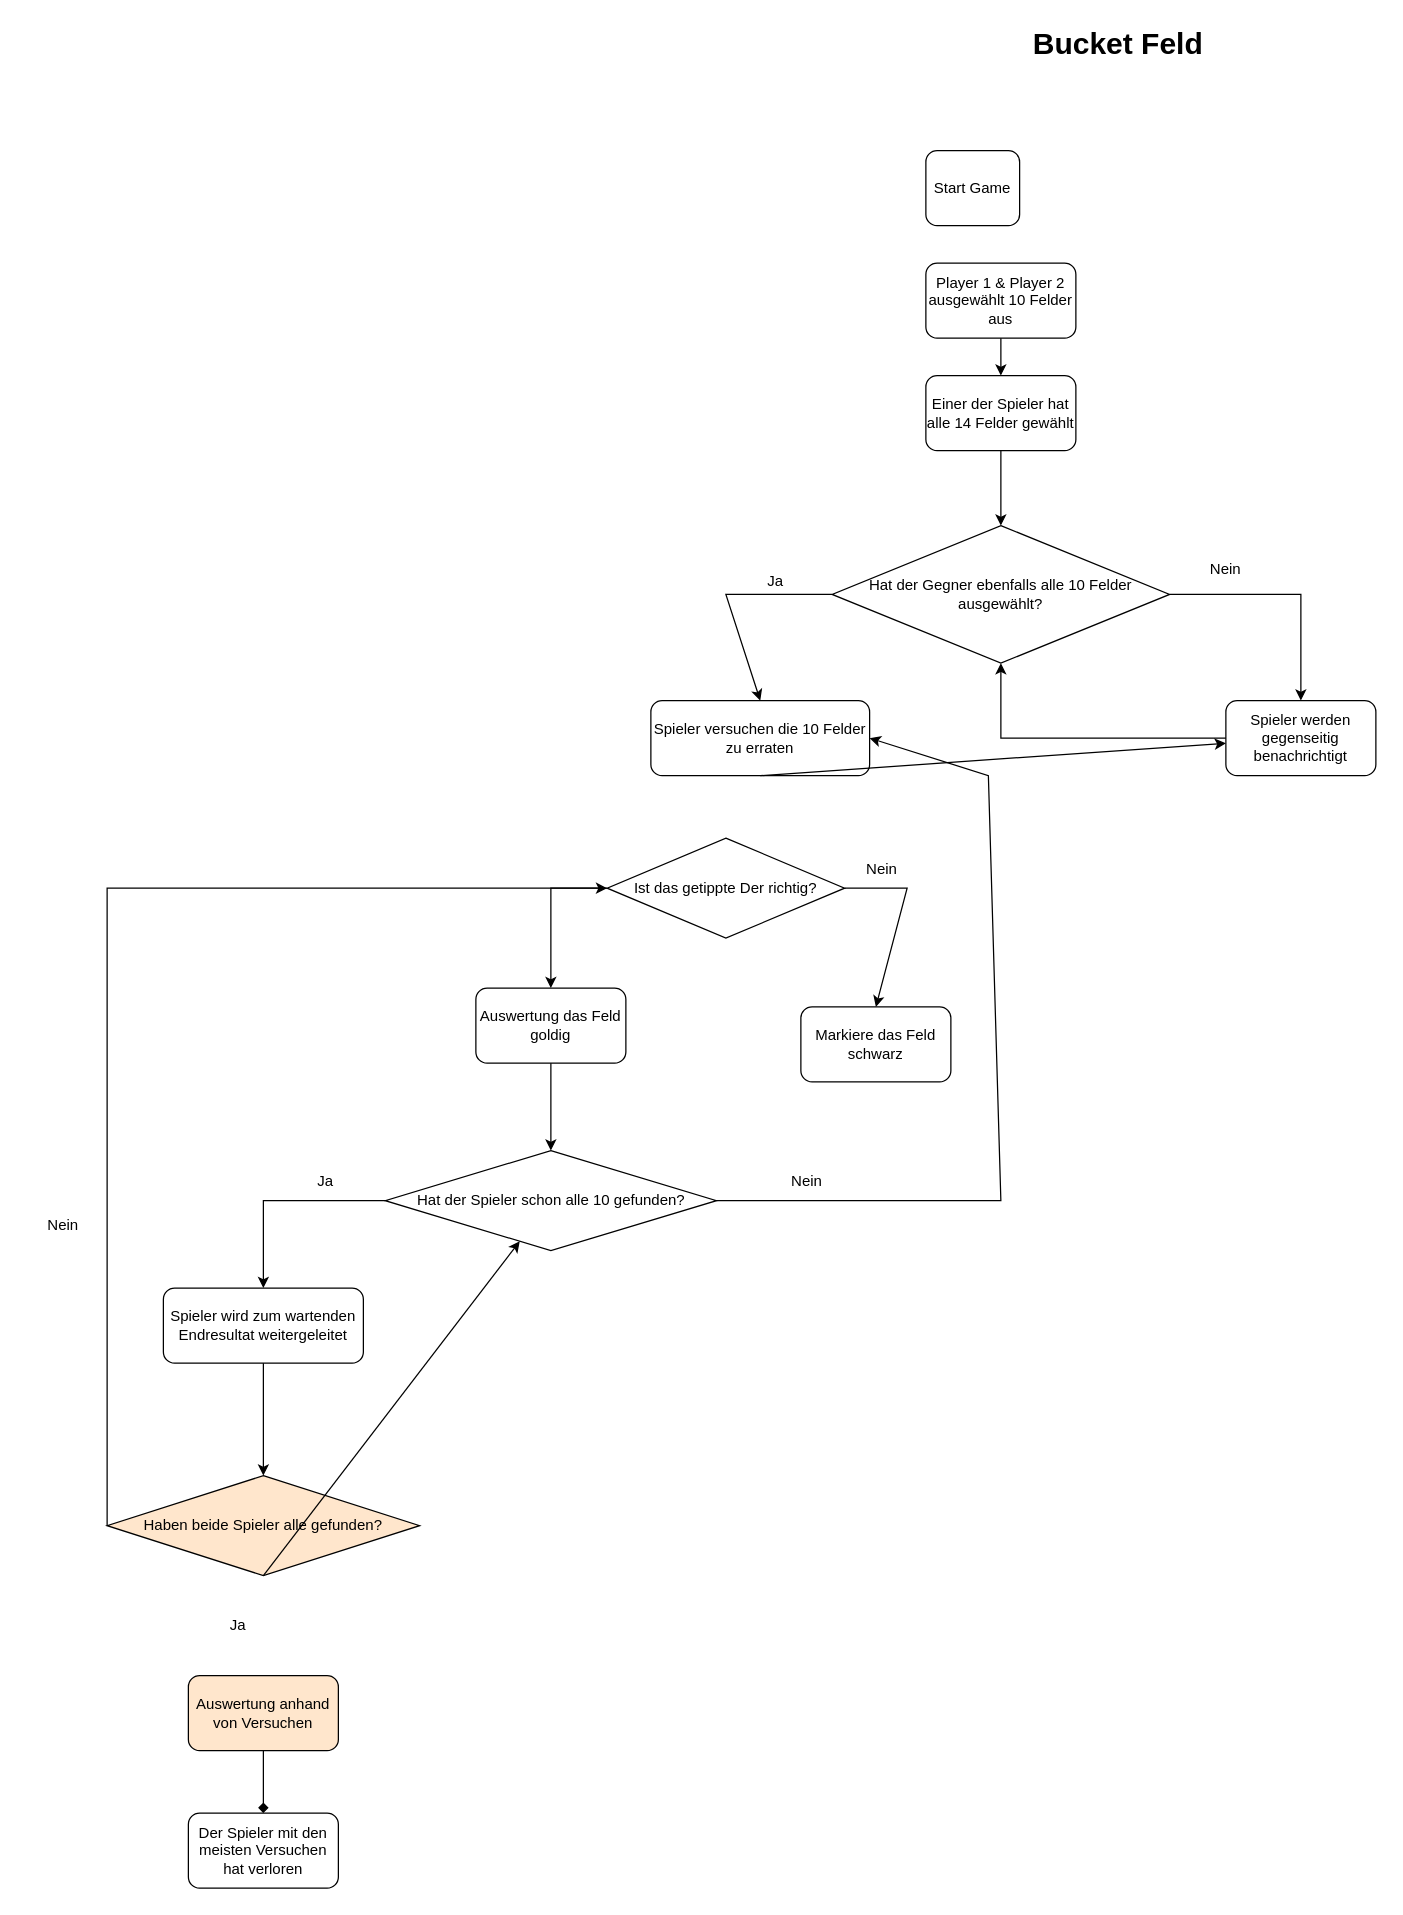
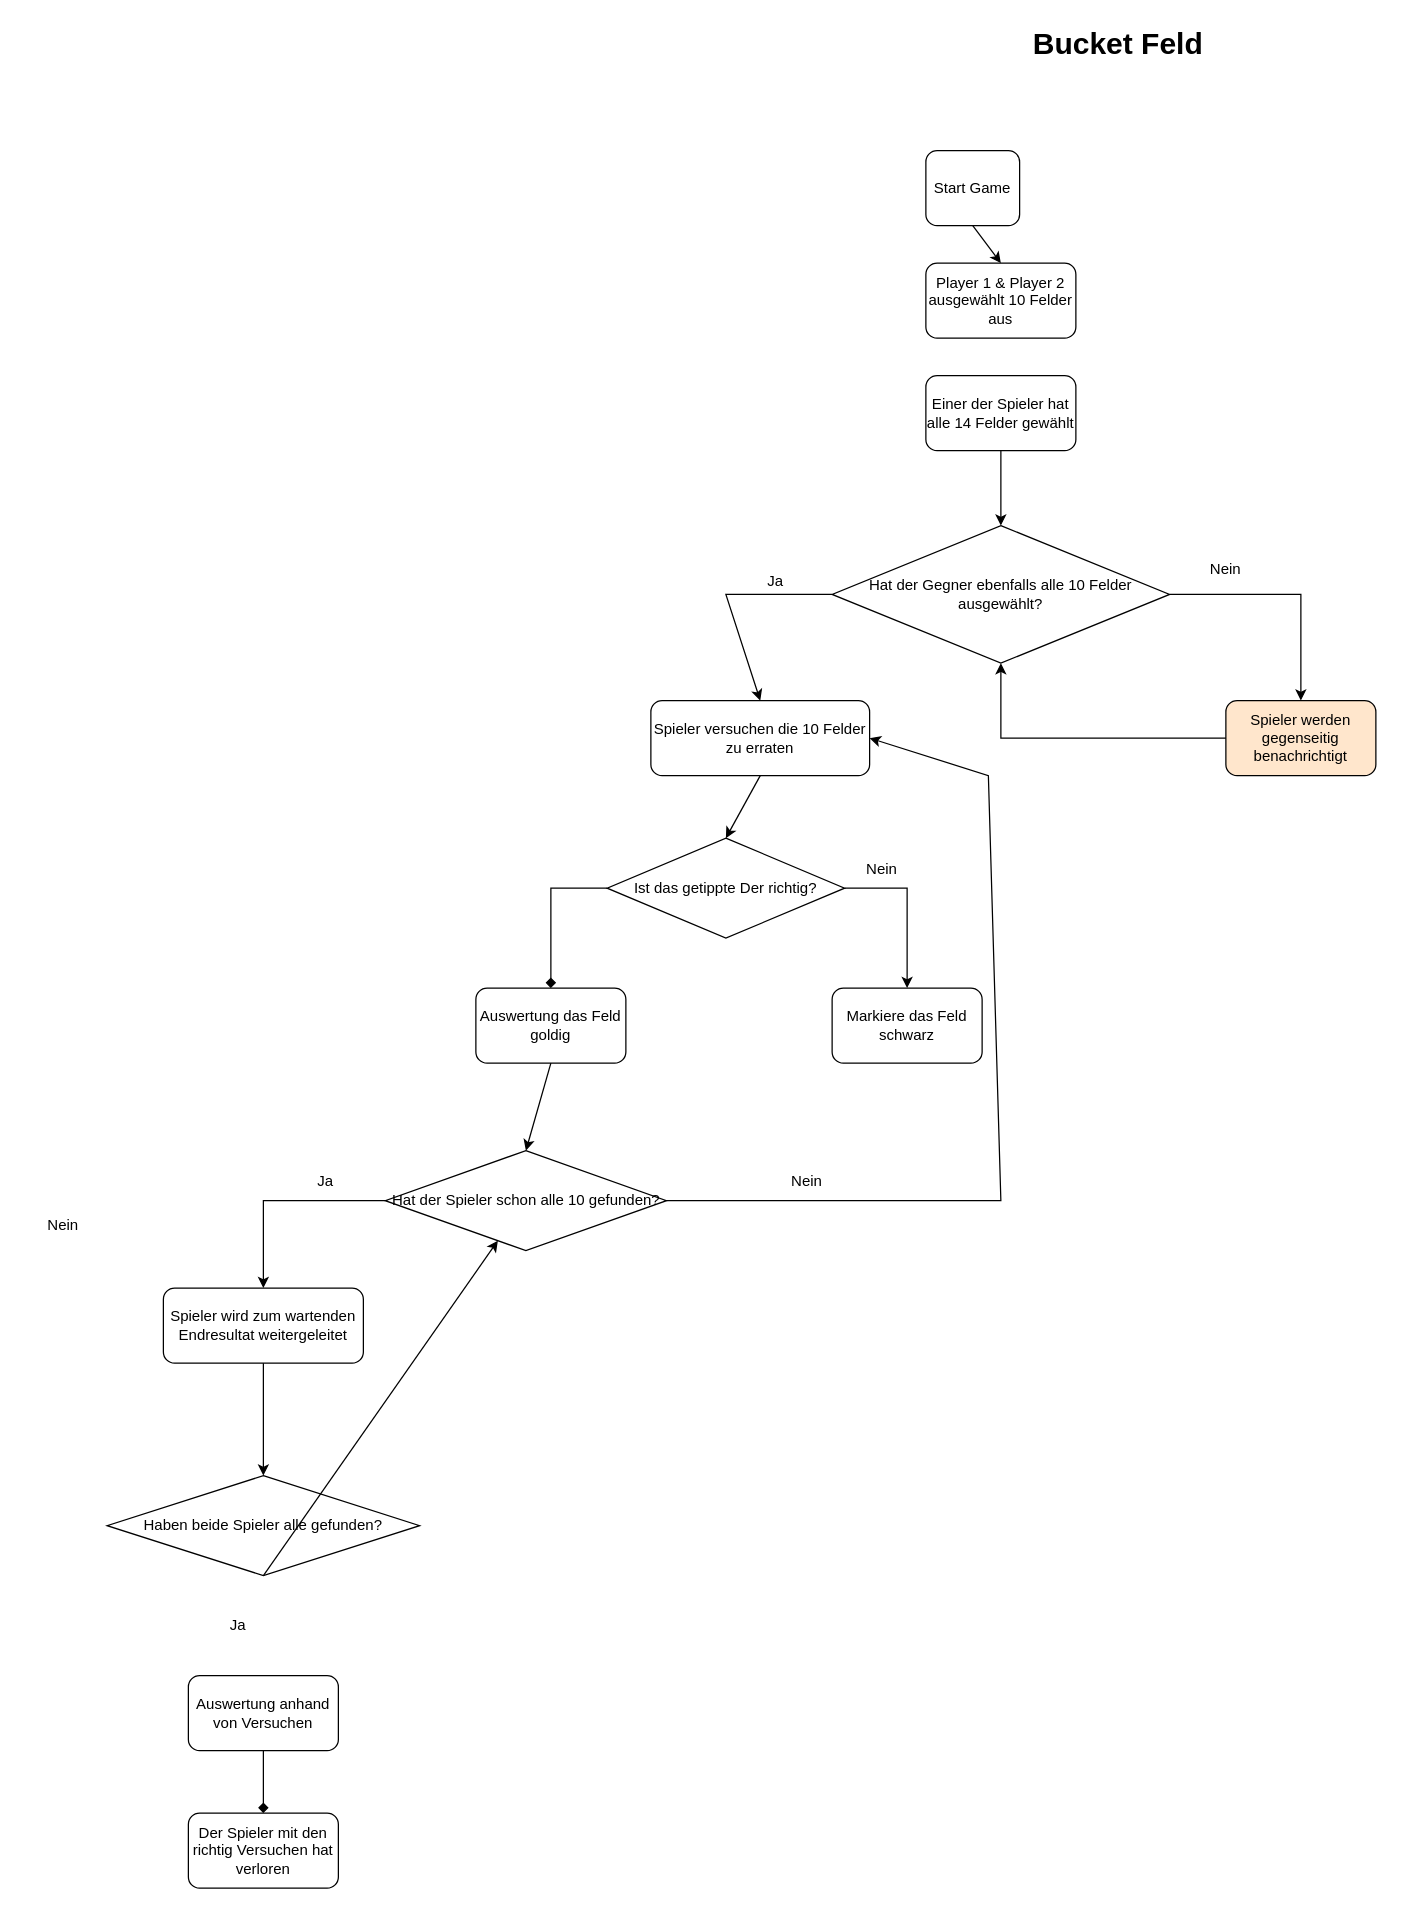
edge "Start Game" -> "Player 1 & Player 2 ausgewählt 10 Felder aus": added
edge "Player 1 & Player 2 ausgewählt 10 Felder aus" -> "Einer der Spieler hat alle 14 Felder gewählt": removed
node "Spieler werden gegenseitig benachrichtigt": fillcolor #ffffff -> #ffe6cc
edge "Spieler versuchen die 10 Felder zu erraten" -> "Spieler werden gegenseitig benachrichtigt": now "Spieler versuchen die 10 Felder zu erraten" -> "Ist das getippte Der richtig?"
edge "Ist das getippte Der richtig?" -> "Auswertung das Feld goldig": arrowhead classic -> diamond
edge "Haben beide Spieler alle gefunden?" -> "Ist das getippte Der richtig?": removed
node "Markiere das Feld schwarz": moved (876, 1044) -> (907, 1026)
node "Hat der Spieler schon alle 10 gefunden?": size 331x100 -> 281x100
node "Haben beide Spieler alle gefunden?": fillcolor #ffe6cc -> #ffffff
node "Auswertung anhand von Versuchen": fillcolor #ffe6cc -> #ffffff
node "Der Spieler mit den meisten Versuchen hat verloren": label "Der Spieler mit den meisten Versuchen hat verloren" -> "Der Spieler mit den richtig Versuchen hat verloren"
